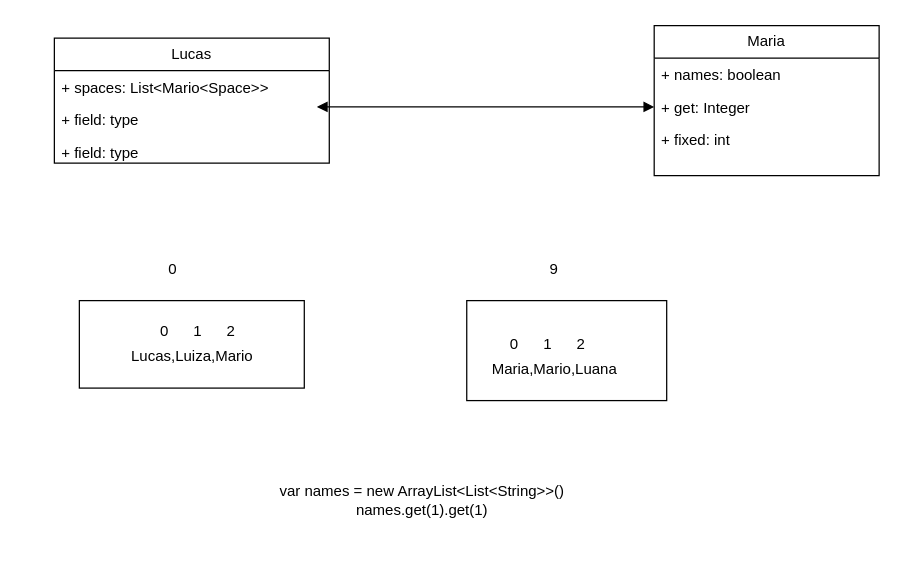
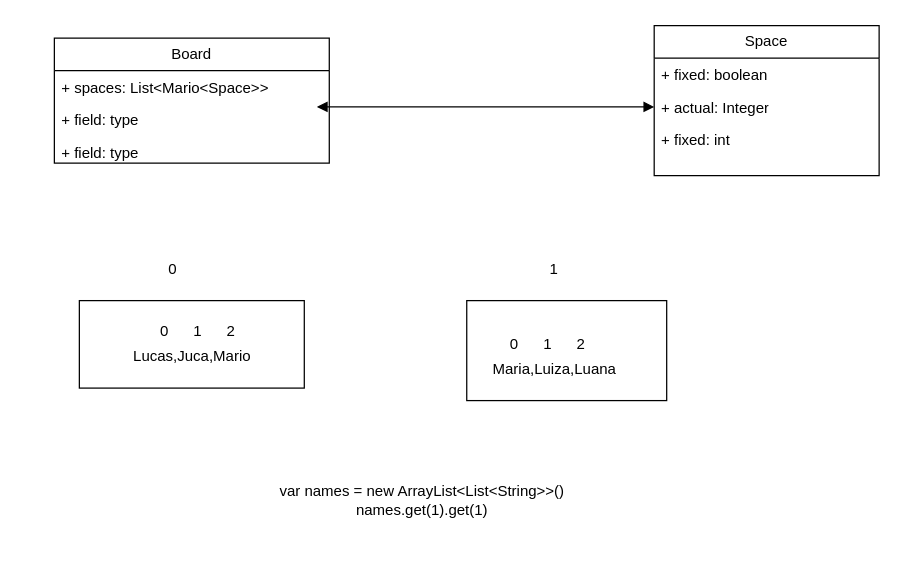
node "Maria": label "Maria" -> "Space"
node "Lucas": label "Lucas" -> "Board"
node "+ names: boolean": label "+ names: boolean" -> "+ fixed: boolean"
node "+ get: Integer": label "+ get: Integer" -> "+ actual: Integer"
node "9": label "9" -> "1"
node "Lucas,Luiza,Mario": label "Lucas,Luiza,Mario" -> "Lucas,Juca,Mario"
node "Maria,Mario,Luana": label "Maria,Mario,Luana" -> "Maria,Luiza,Luana"
